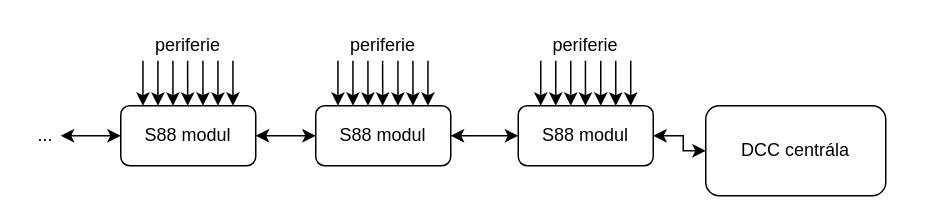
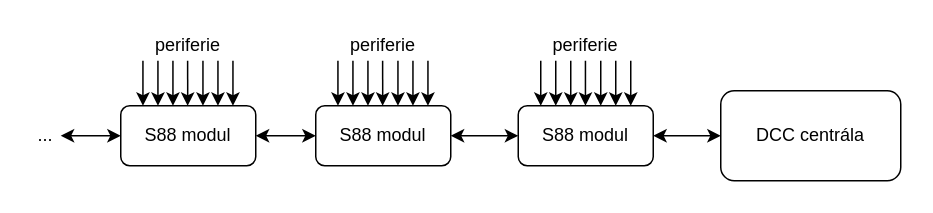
node "DCC centrála": moved (796, 151) -> (811, 136)
